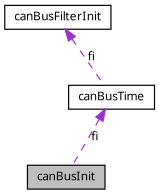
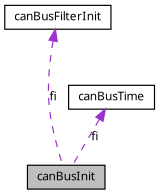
edge "canBusTime" -> "canBusFilterInit": now "canBusInit" -> "canBusFilterInit"
